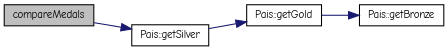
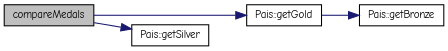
edge "Pais::getSilver" -> "Pais::getGold": now "compareMedals" -> "Pais::getGold"
